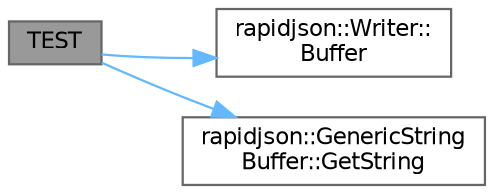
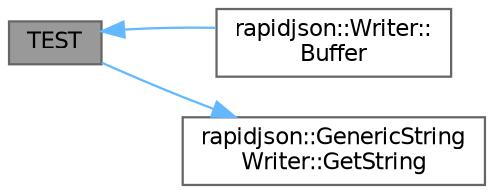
edge "TEST" -> "rapidjson::Writer:: Buffer": reversed
node "rapidjson::GenericString Buffer::GetString": label "rapidjson::GenericString Buffer::GetString" -> "rapidjson::GenericString Writer::GetString"
